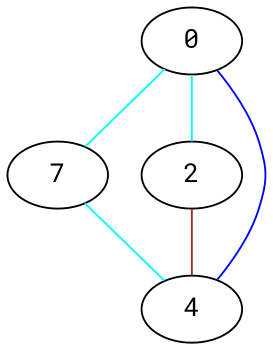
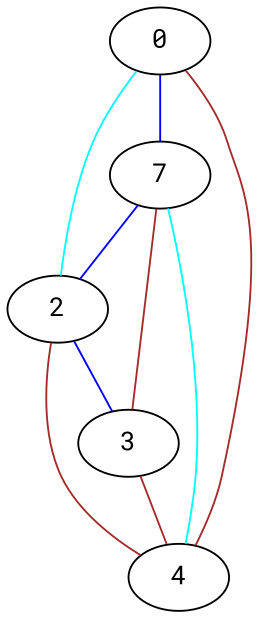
edge "0" -- "7": color cyan -> blue
edge "0" -- "4": color blue -> brown
edge "7" -- "2": added
node "3": added
